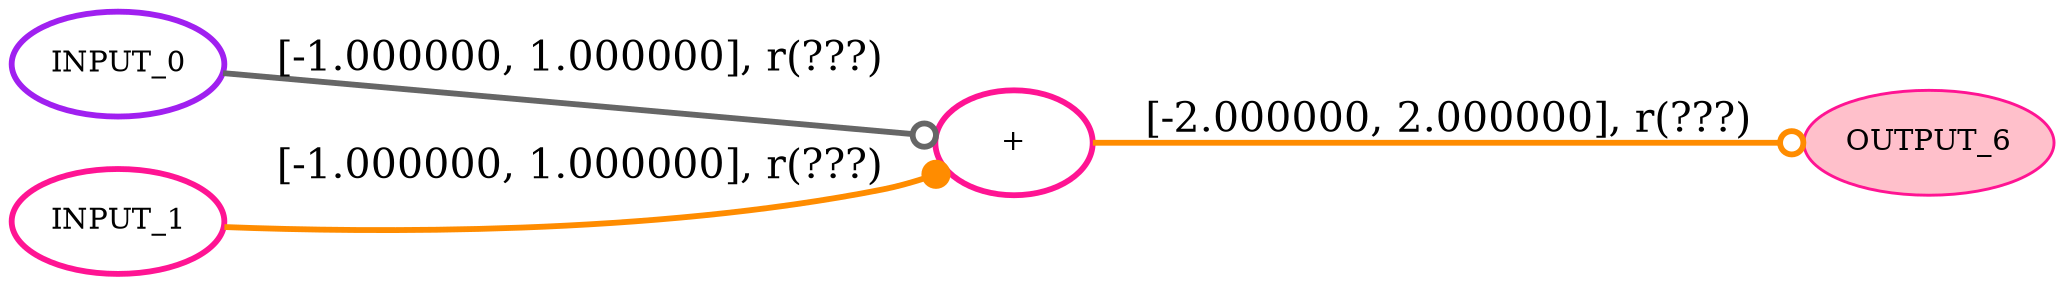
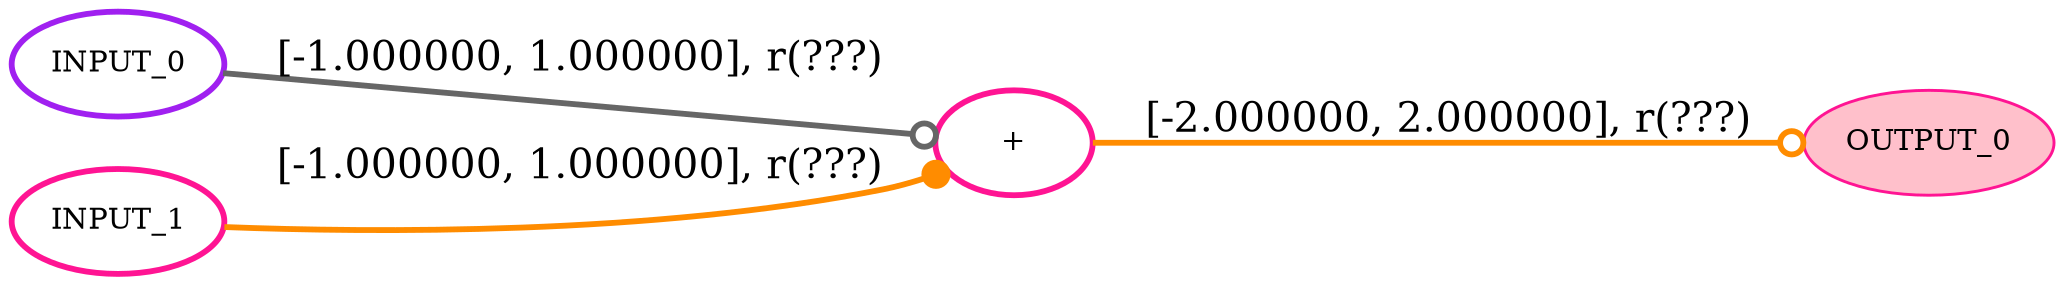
node "OUTPUT_6": label "OUTPUT_6" -> "OUTPUT_0"
